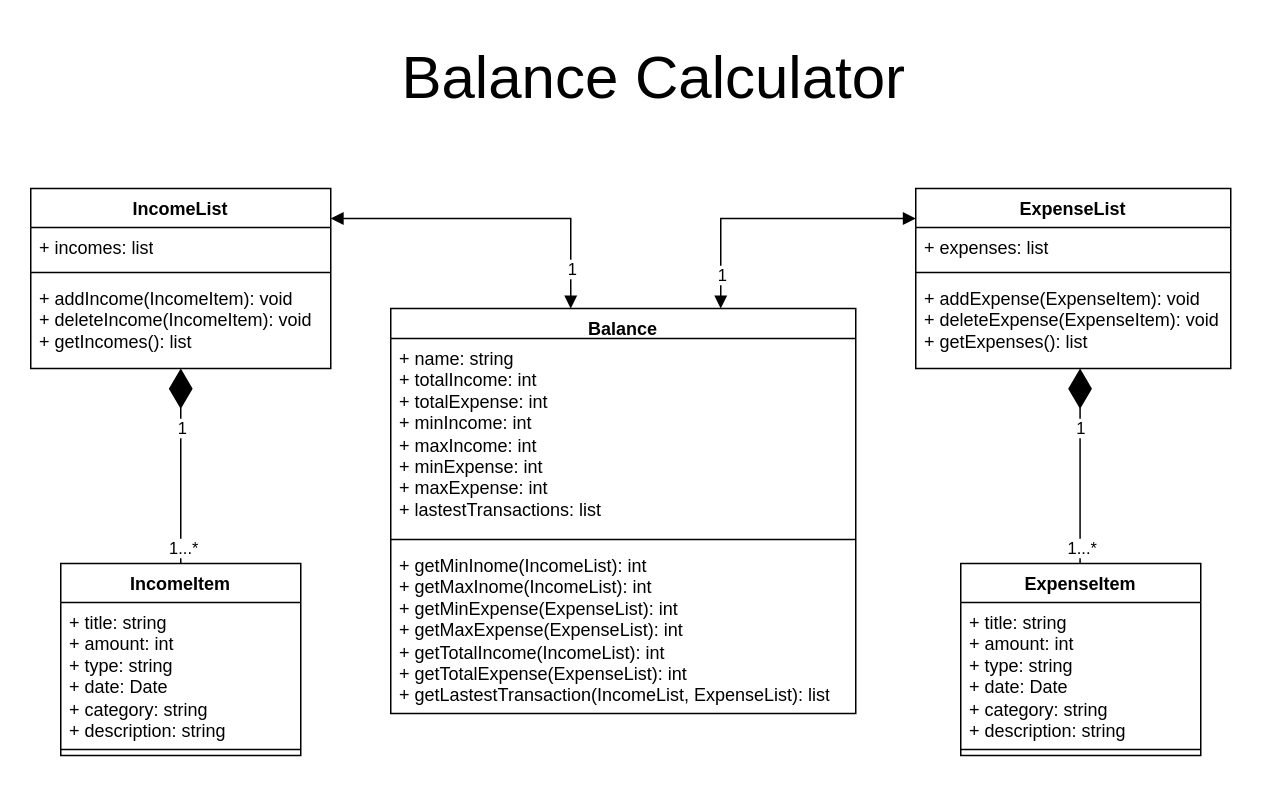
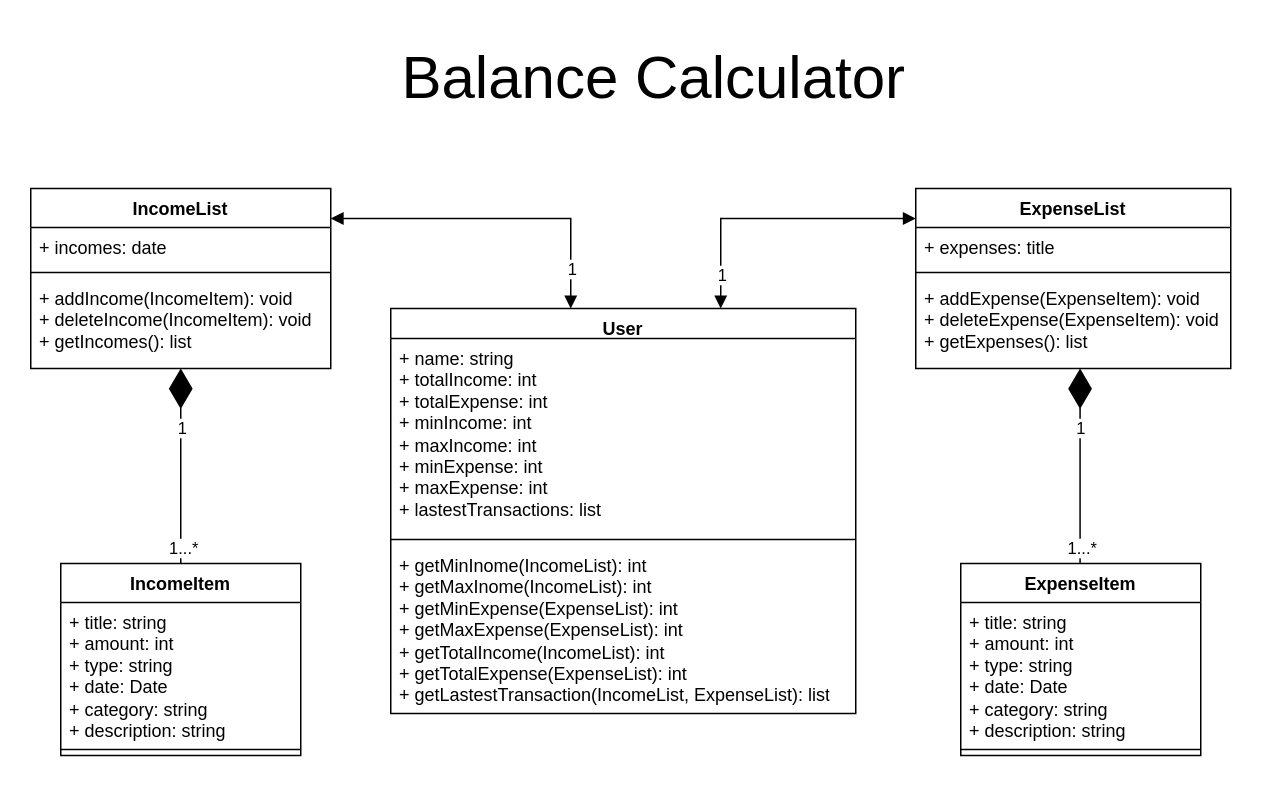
node "+ incomes: list": label "+ incomes: list" -> "+ incomes: date"
node "+ expenses: list": label "+ expenses: list" -> "+ expenses: title"
node "Balance": label "Balance" -> "User"
